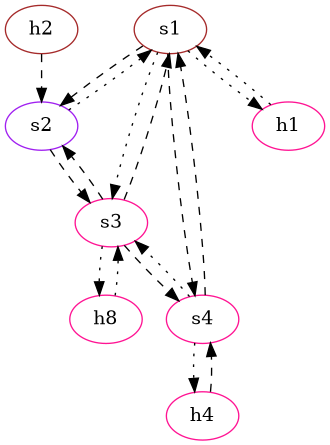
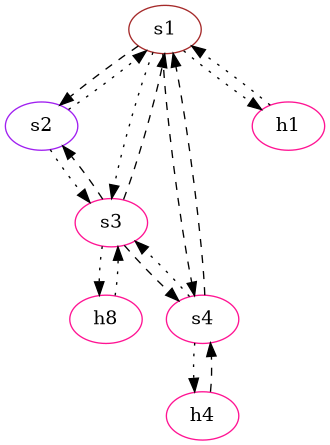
node "h2": removed
edge "s2" -> "s3": style dashed -> dotted
